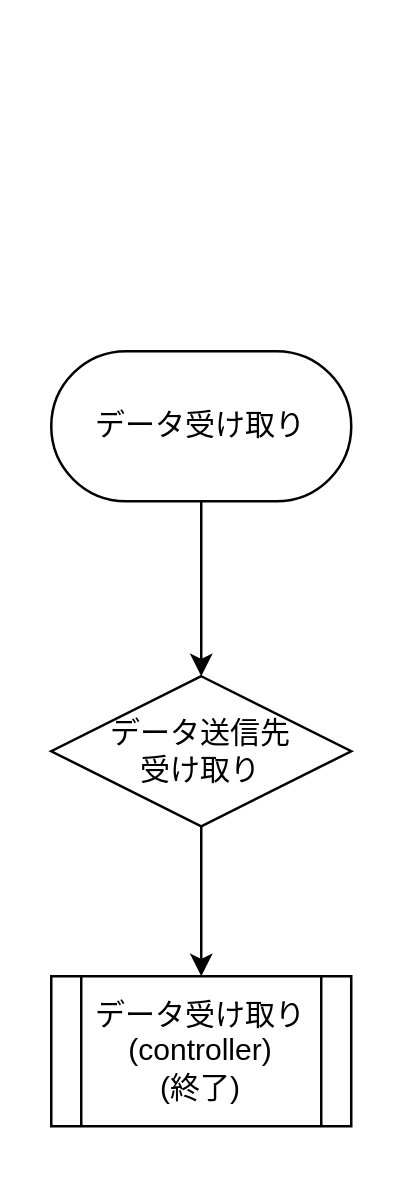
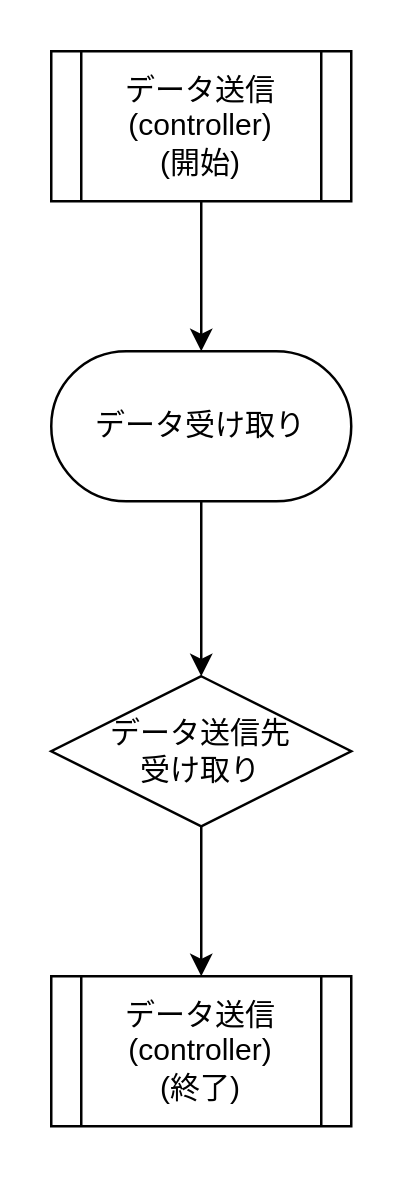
node "データ送信 (controller) (開始)": added
edge "データ送信 (controller) (開始)" -> "データ受け取り": added
node "データ受け取り (controller) (終了)": label "データ受け取り (controller) (終了)" -> "データ送信 (controller) (終了)"
